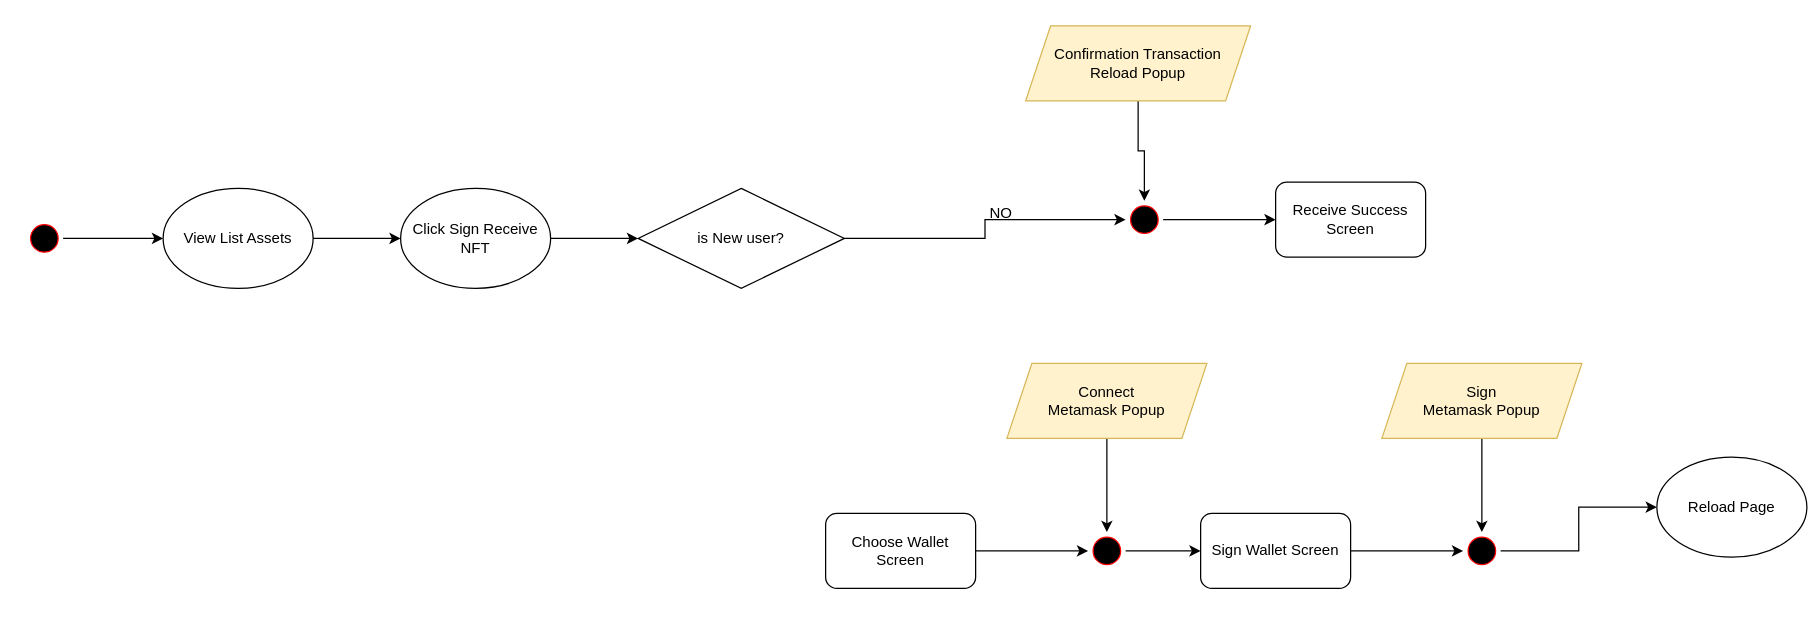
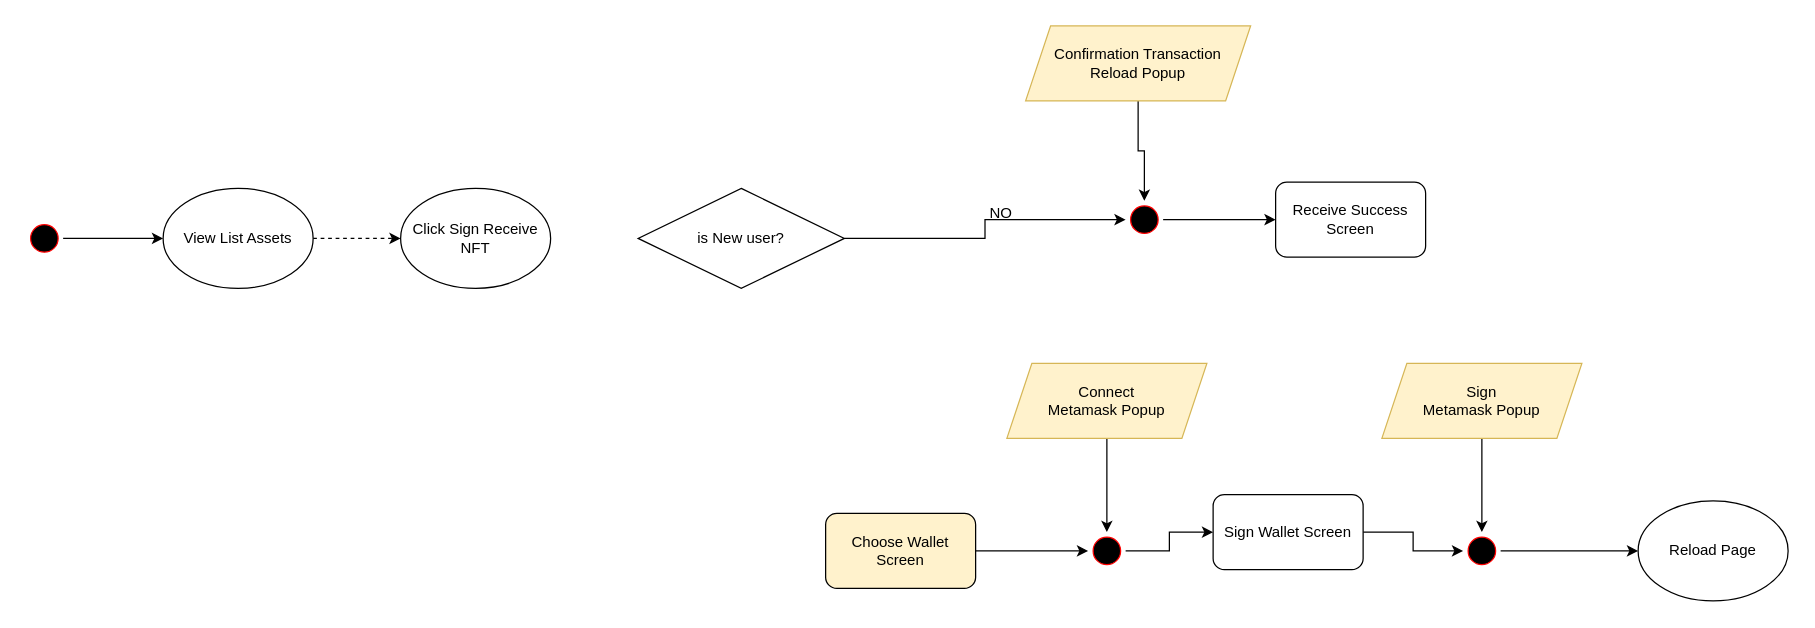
edge "View List Assets" -> "Click Sign Receive NFT": style solid -> dashed
edge "Click Sign Receive NFT" -> "is New user?": removed
node "Reload Page": moved (1732, 507) -> (1713, 551)
node "Choose Wallet Screen": fillcolor #ffffff -> #fff2cc
node "Sign Wallet Screen": moved (1276, 551) -> (1288, 532)
